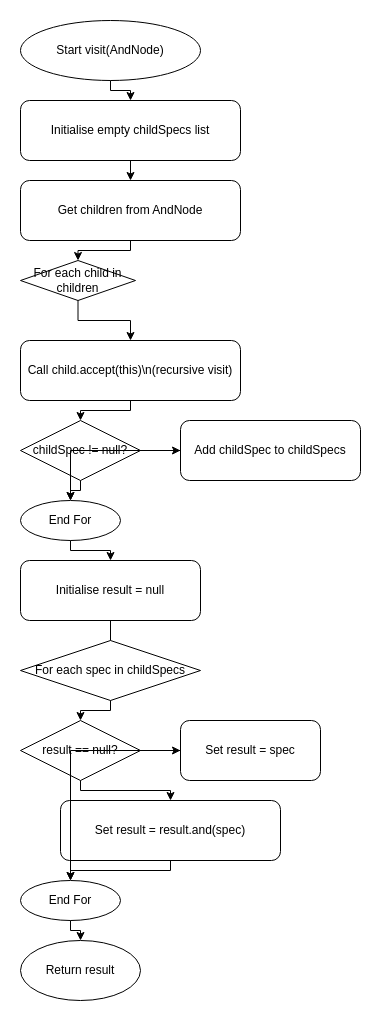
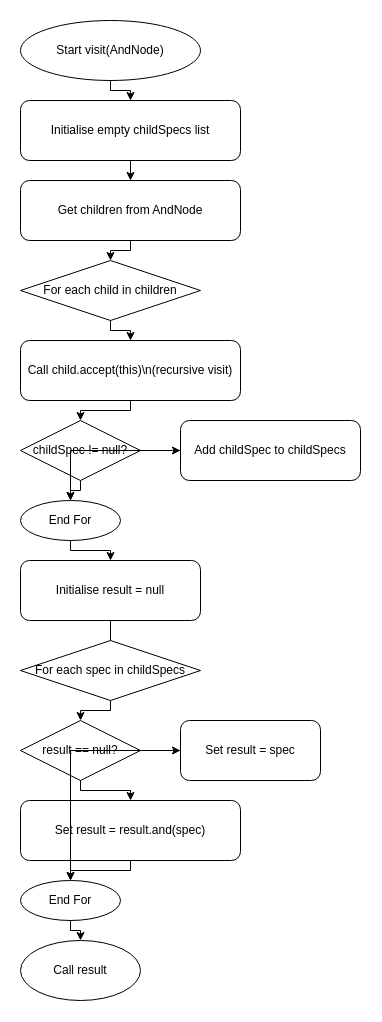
node "For each child in children": size 115x40 -> 180x60
node "Set result = result.and(spec)": moved (171, 831) -> (131, 831)
node "Return result": label "Return result" -> "Call result"
